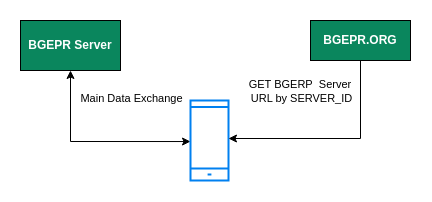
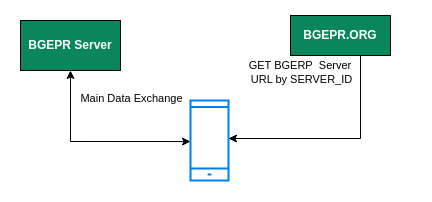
node "BGEPR.ORG": moved (361, 41) -> (341, 36)
